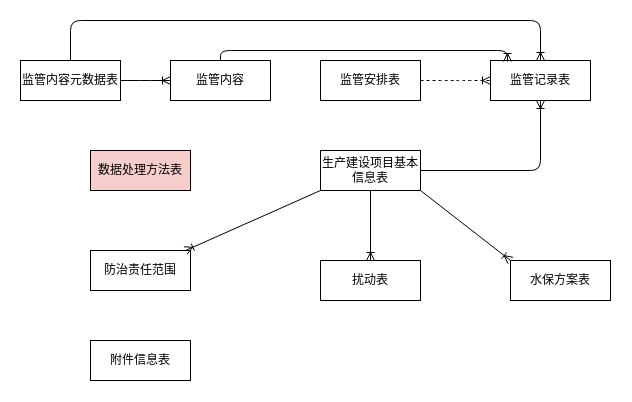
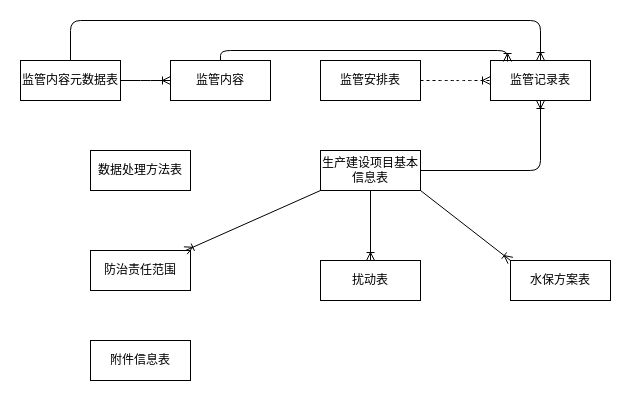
node "数据处理方法表": fillcolor #f8cecc -> #ffffff
